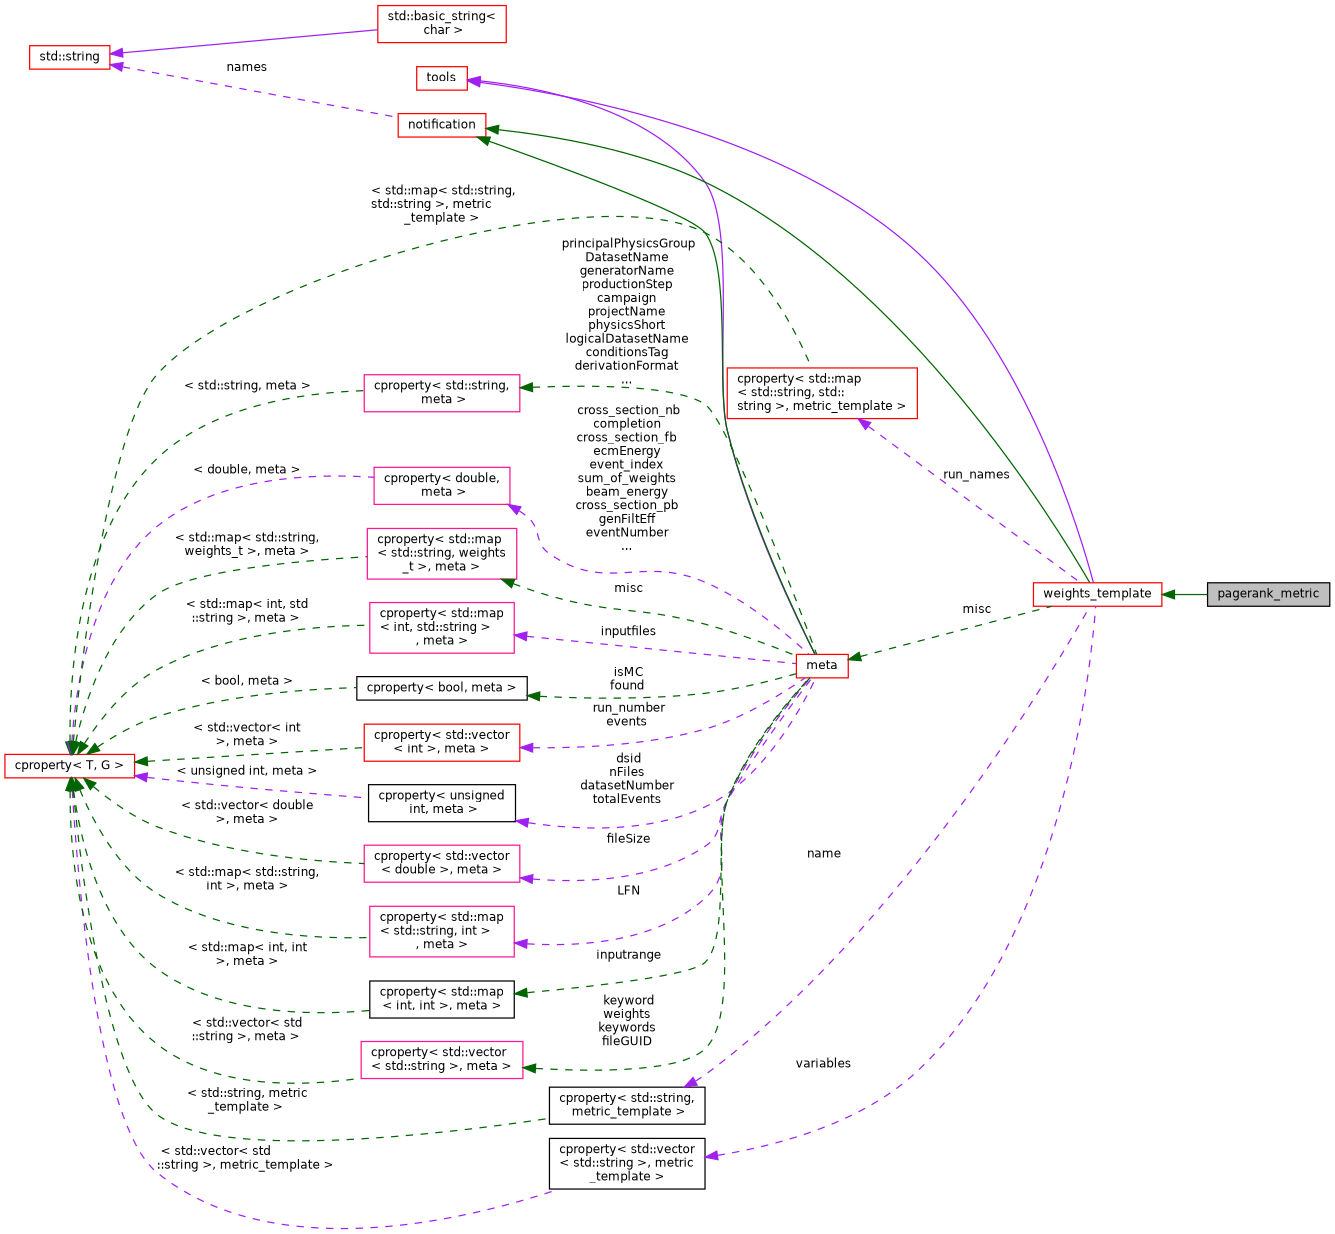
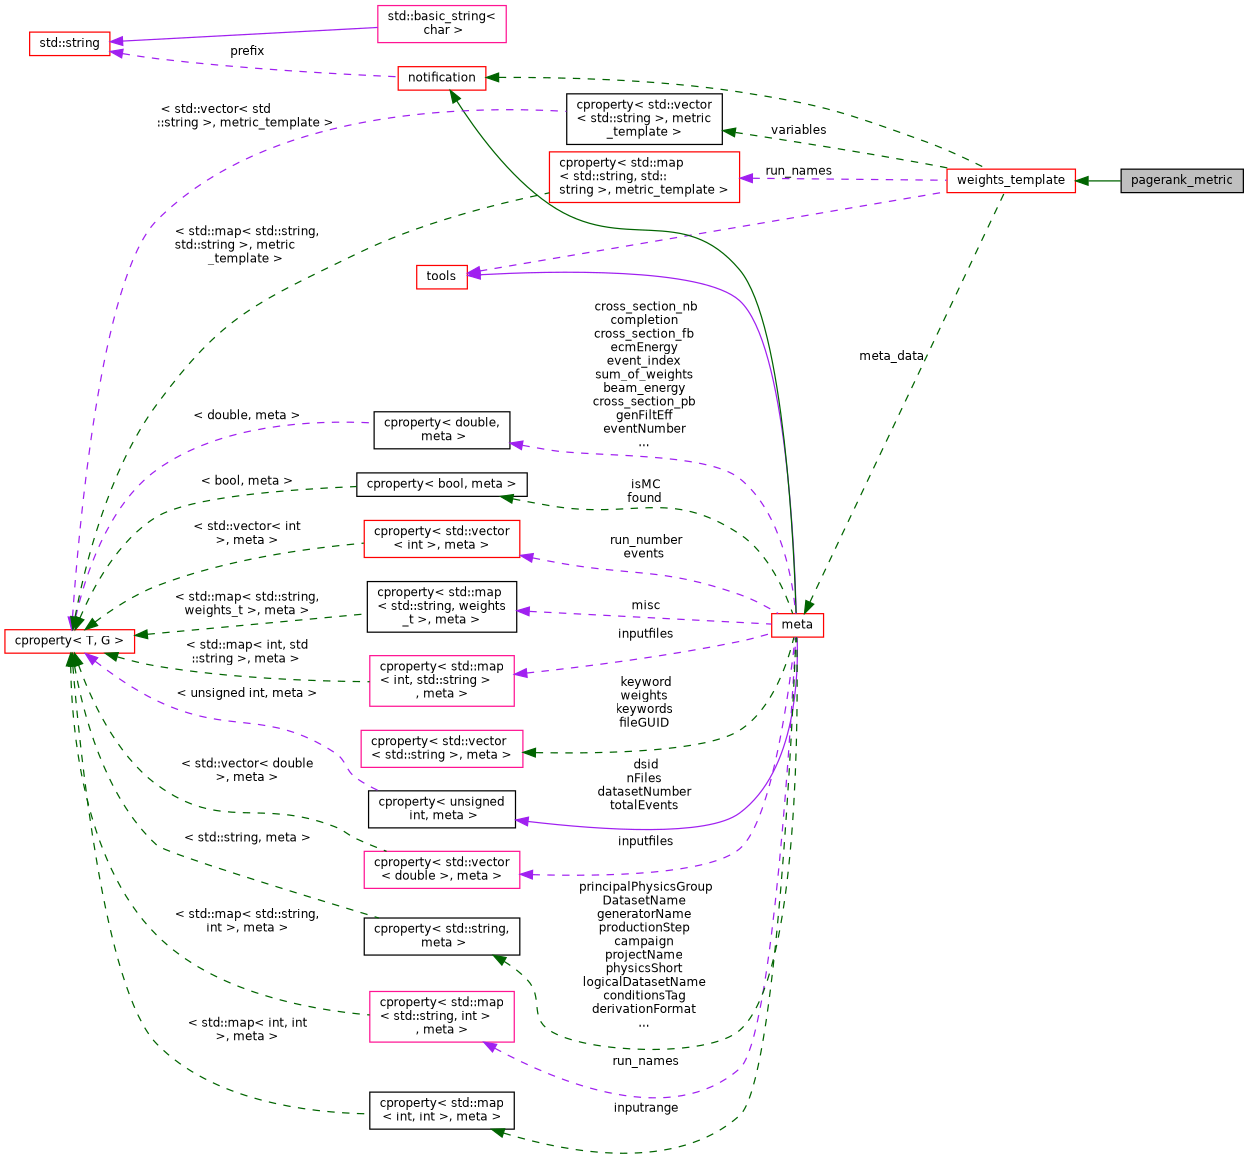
node "std::basic_string< char >": color red -> deeppink
edge "notification" -> "std::string": label " names" -> " prefix"
edge "weights_template" -> "tools": style solid -> dashed
edge "weights_template" -> "notification": style solid -> dashed
node "cproperty< std::string, meta >": color deeppink -> black
node "cproperty< double, meta >": color deeppink -> black
node "cproperty< std::map < std::string, weights _t >, meta >": color deeppink -> black
edge "weights_template" -> "meta": label " misc" -> " meta_data"
edge "meta" -> "cproperty< std::map < std::string, weights _t >, meta >": color darkgreen -> purple
edge "meta" -> "cproperty< unsigned int, meta >": style dashed -> solid
edge "meta" -> "cproperty< std::vector < double >, meta >": label " fileSize" -> " inputfiles"
edge "meta" -> "cproperty< std::map < std::string, int > , meta >": label " LFN" -> " run_names"
edge "weights_template" -> "cproperty< std::vector < std::string >, metric _template >": color purple -> darkgreen
edge "cproperty< std::vector < std::string >, meta >" -> "cproperty< T, G >": removed, label "< std::vector< std ::string >, meta >"
node "cproperty< std::string, metric_template >": removed
